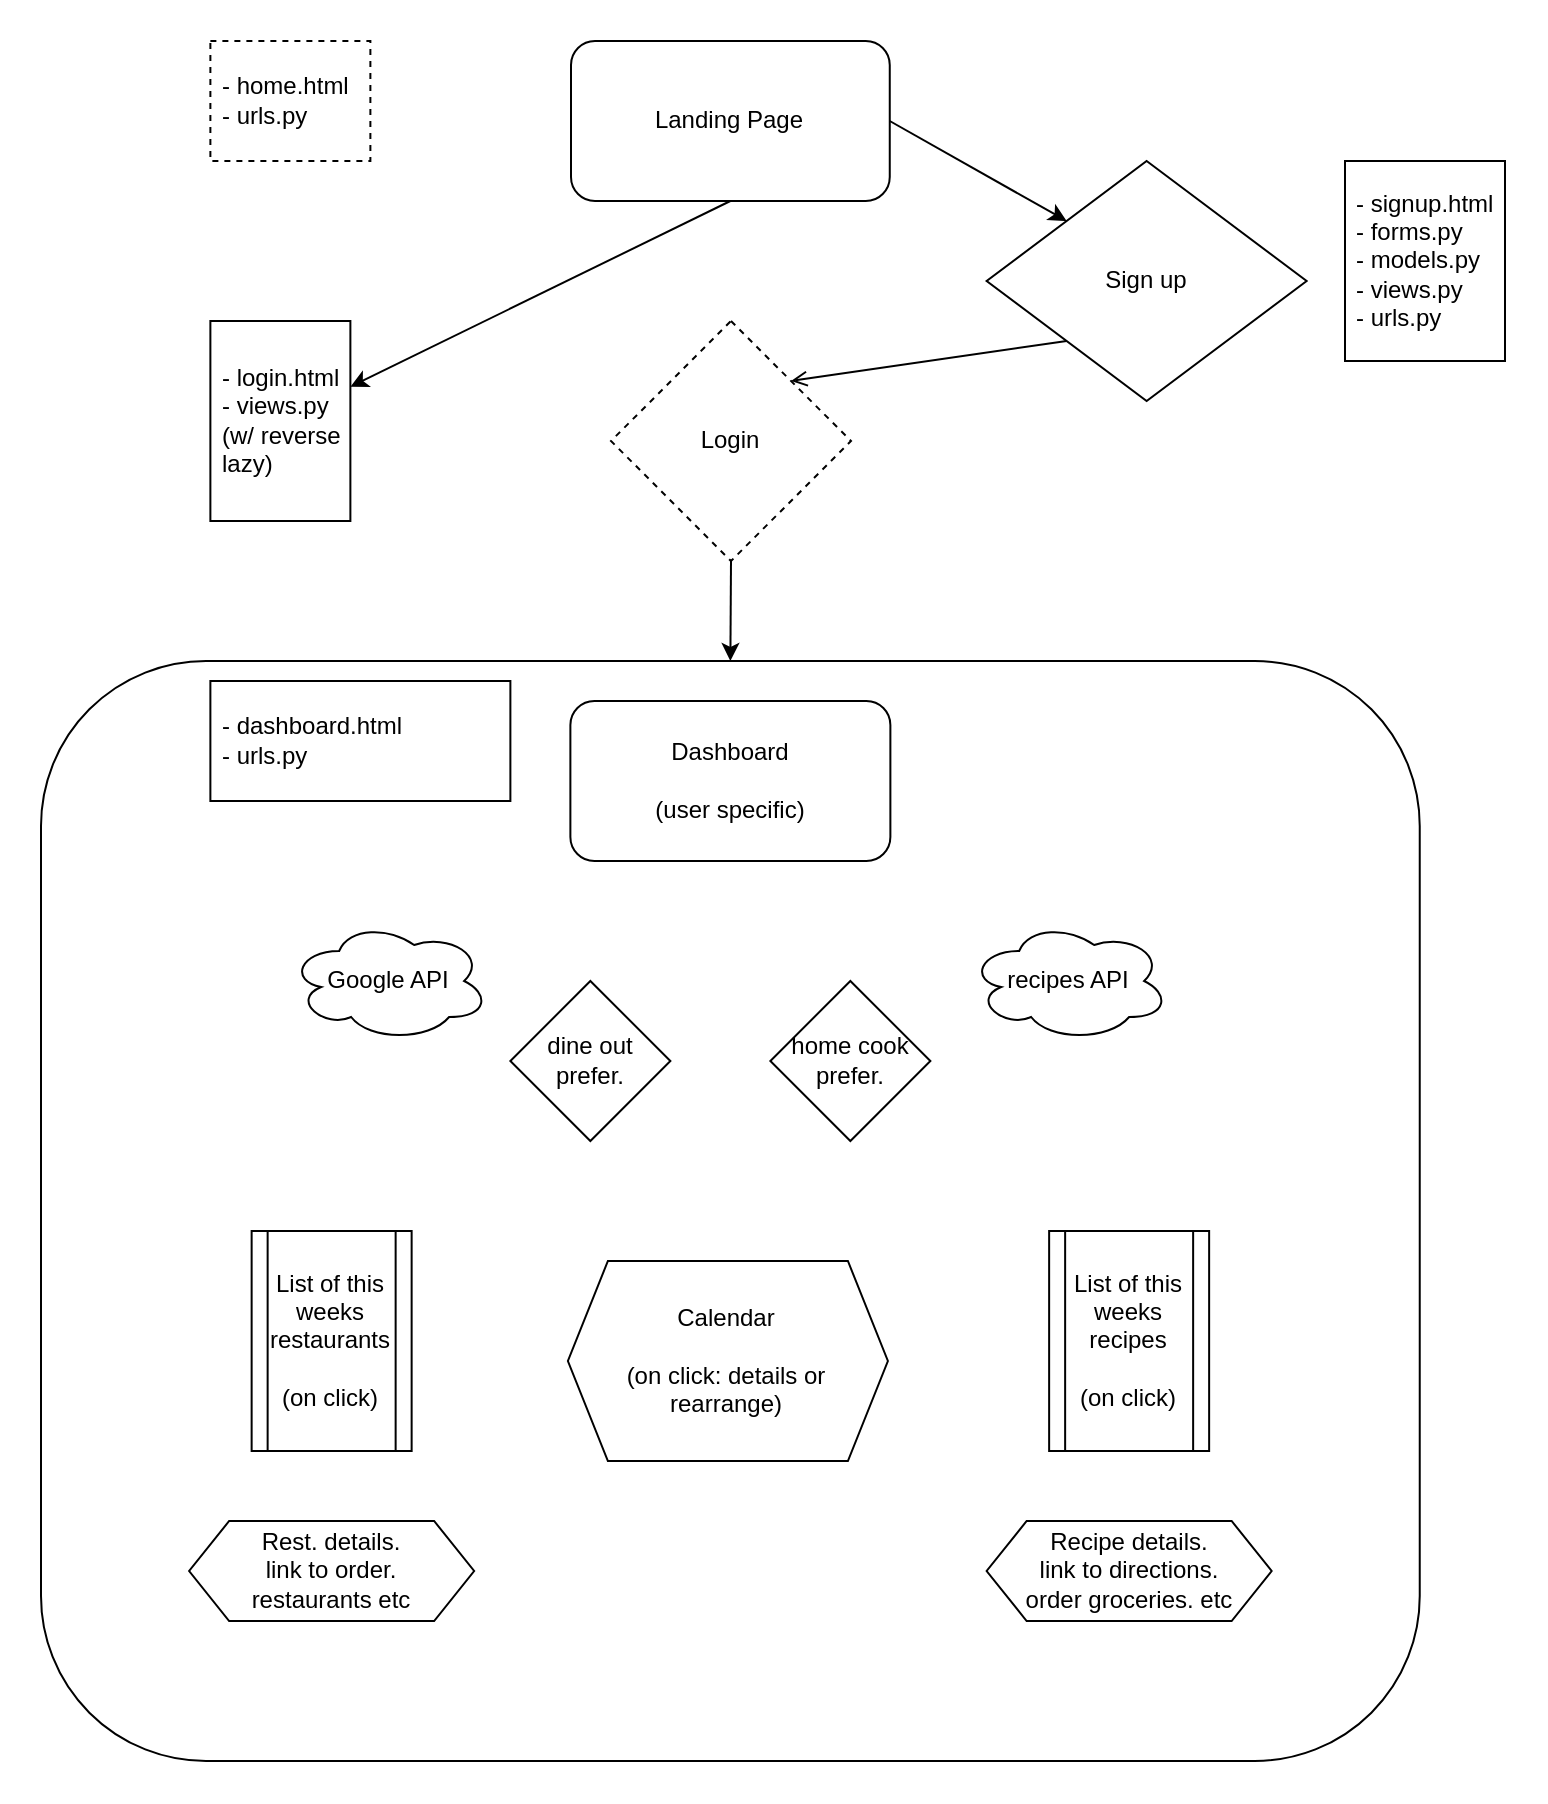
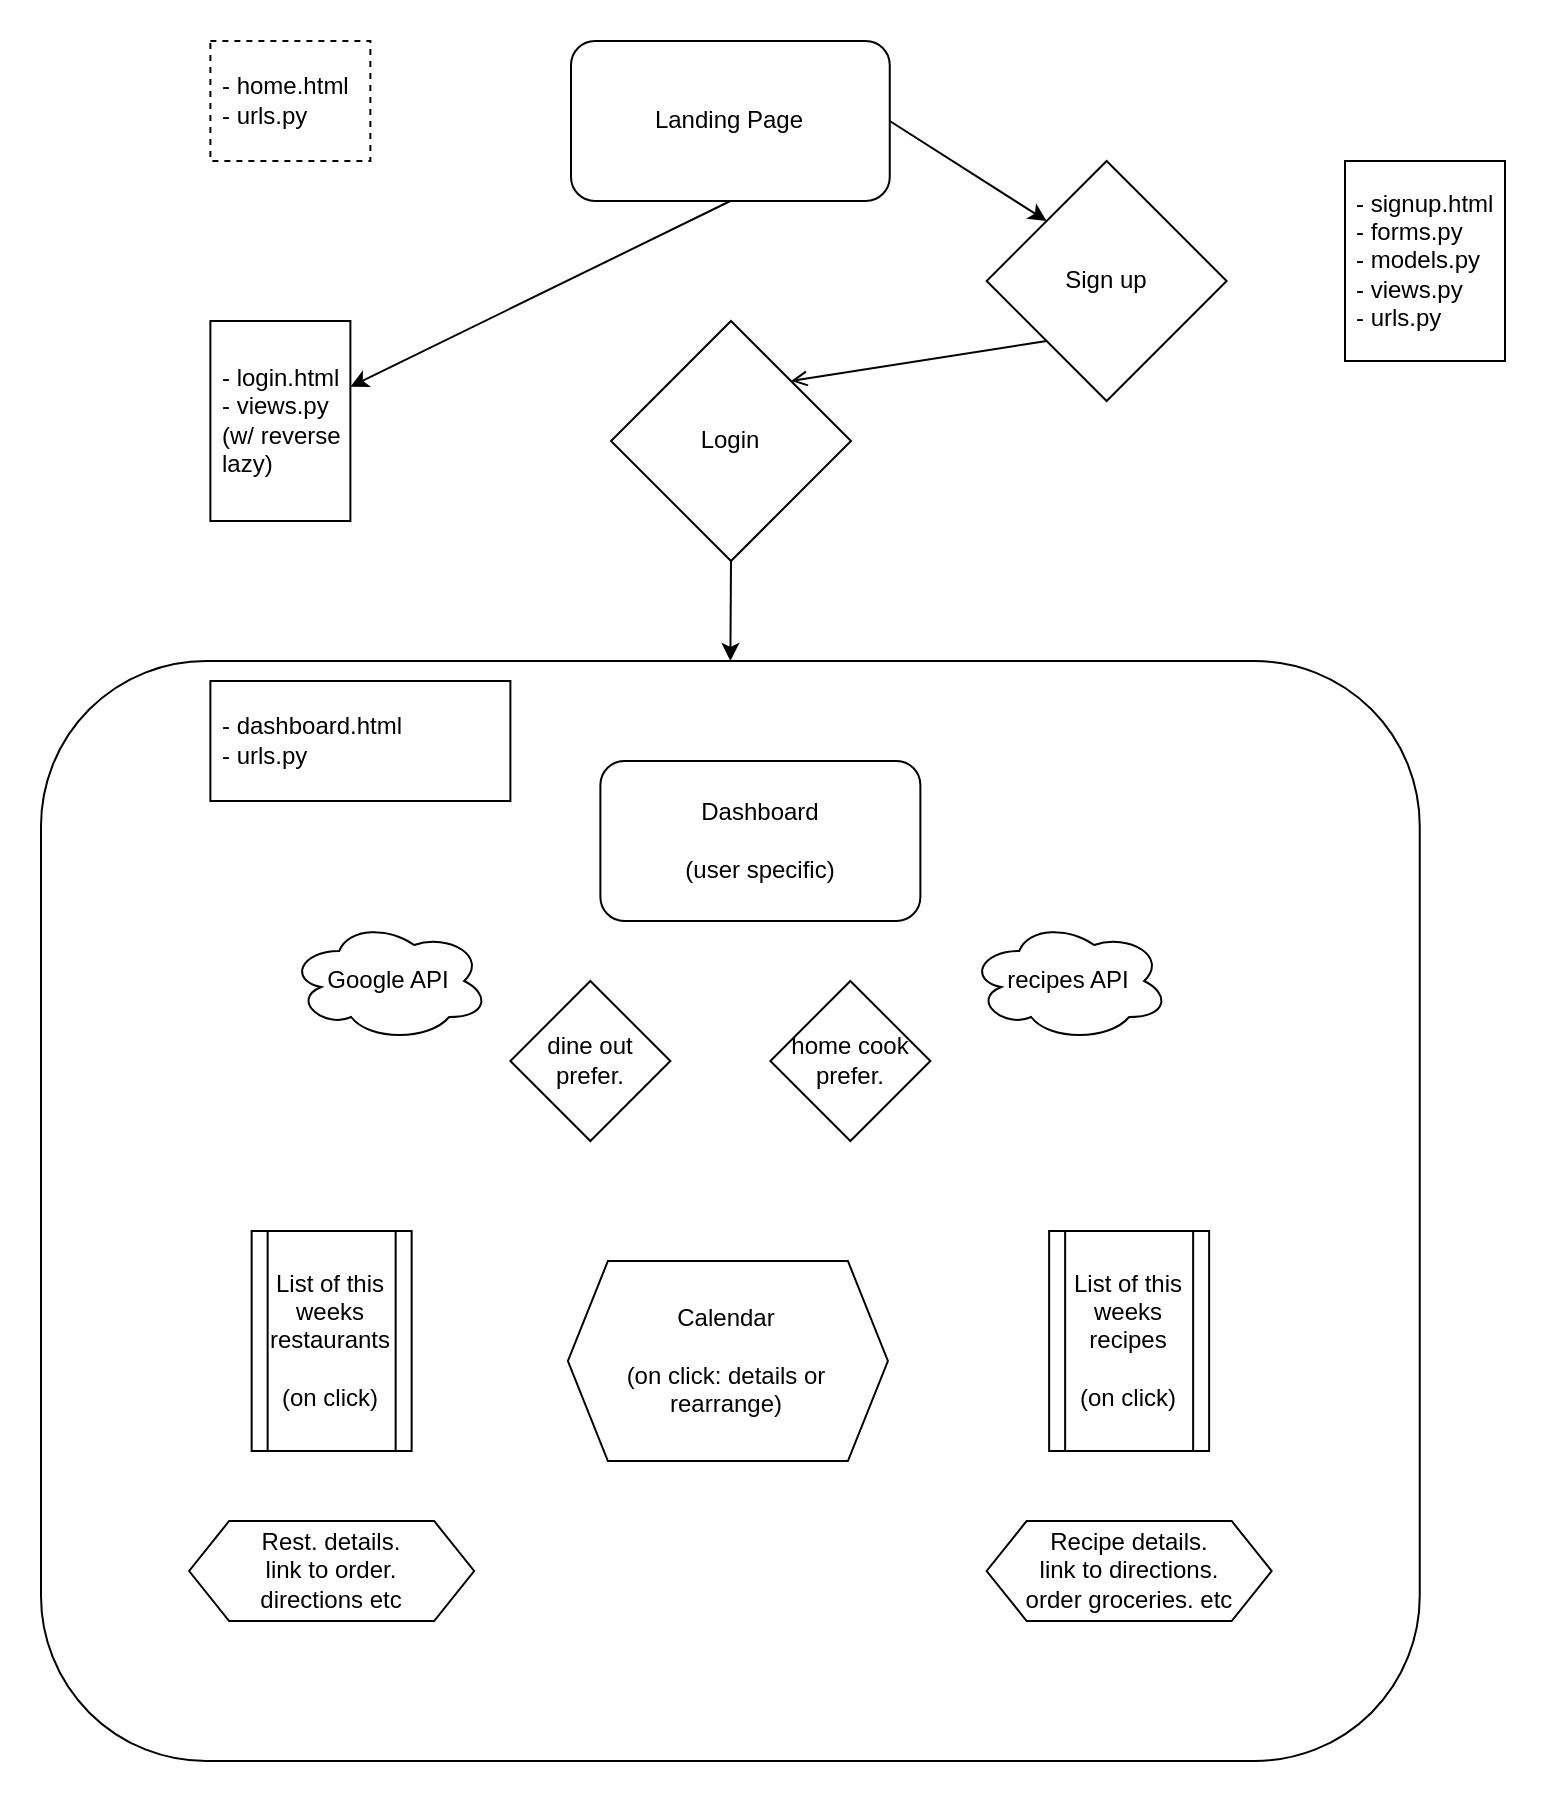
node "Sign up": size 320x240 -> 240x240
node "Login": style dashed -> solid
node "Dashboard (user specific)": moved (730, 781) -> (760, 841)
node "Rest. details. link to order. restaurants etc": label "Rest. details. link to order. restaurants etc" -> "Rest. details. link to order. directions etc"
